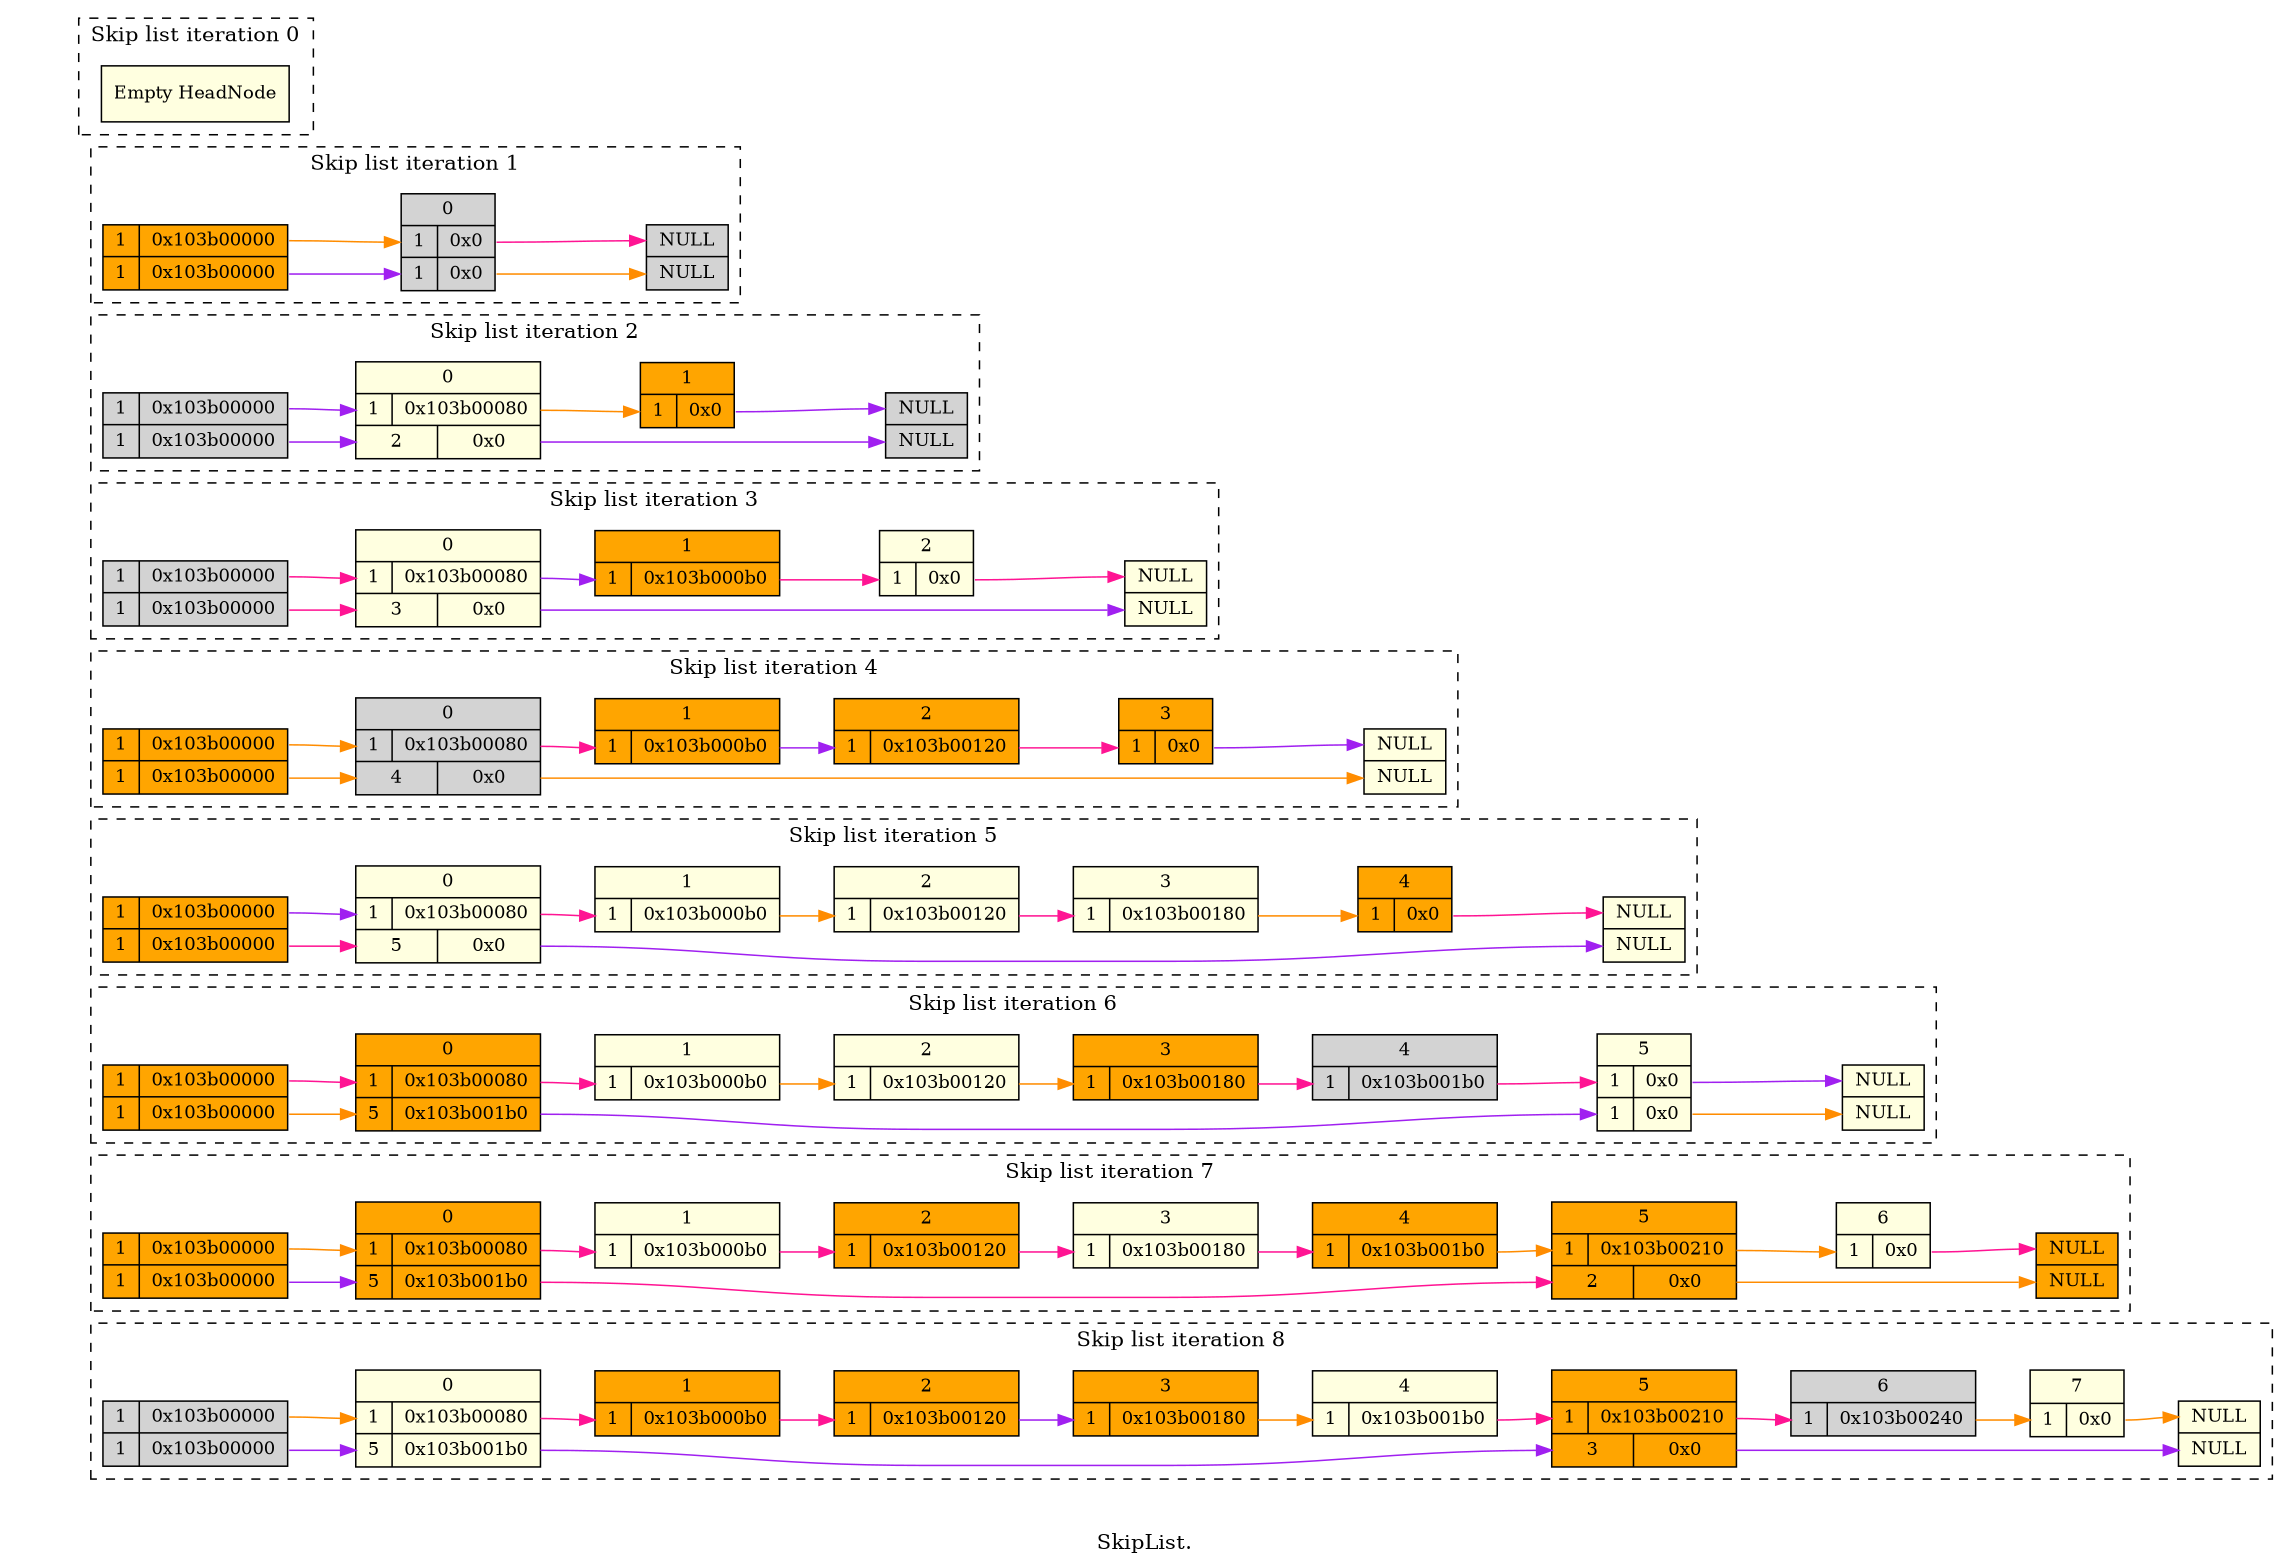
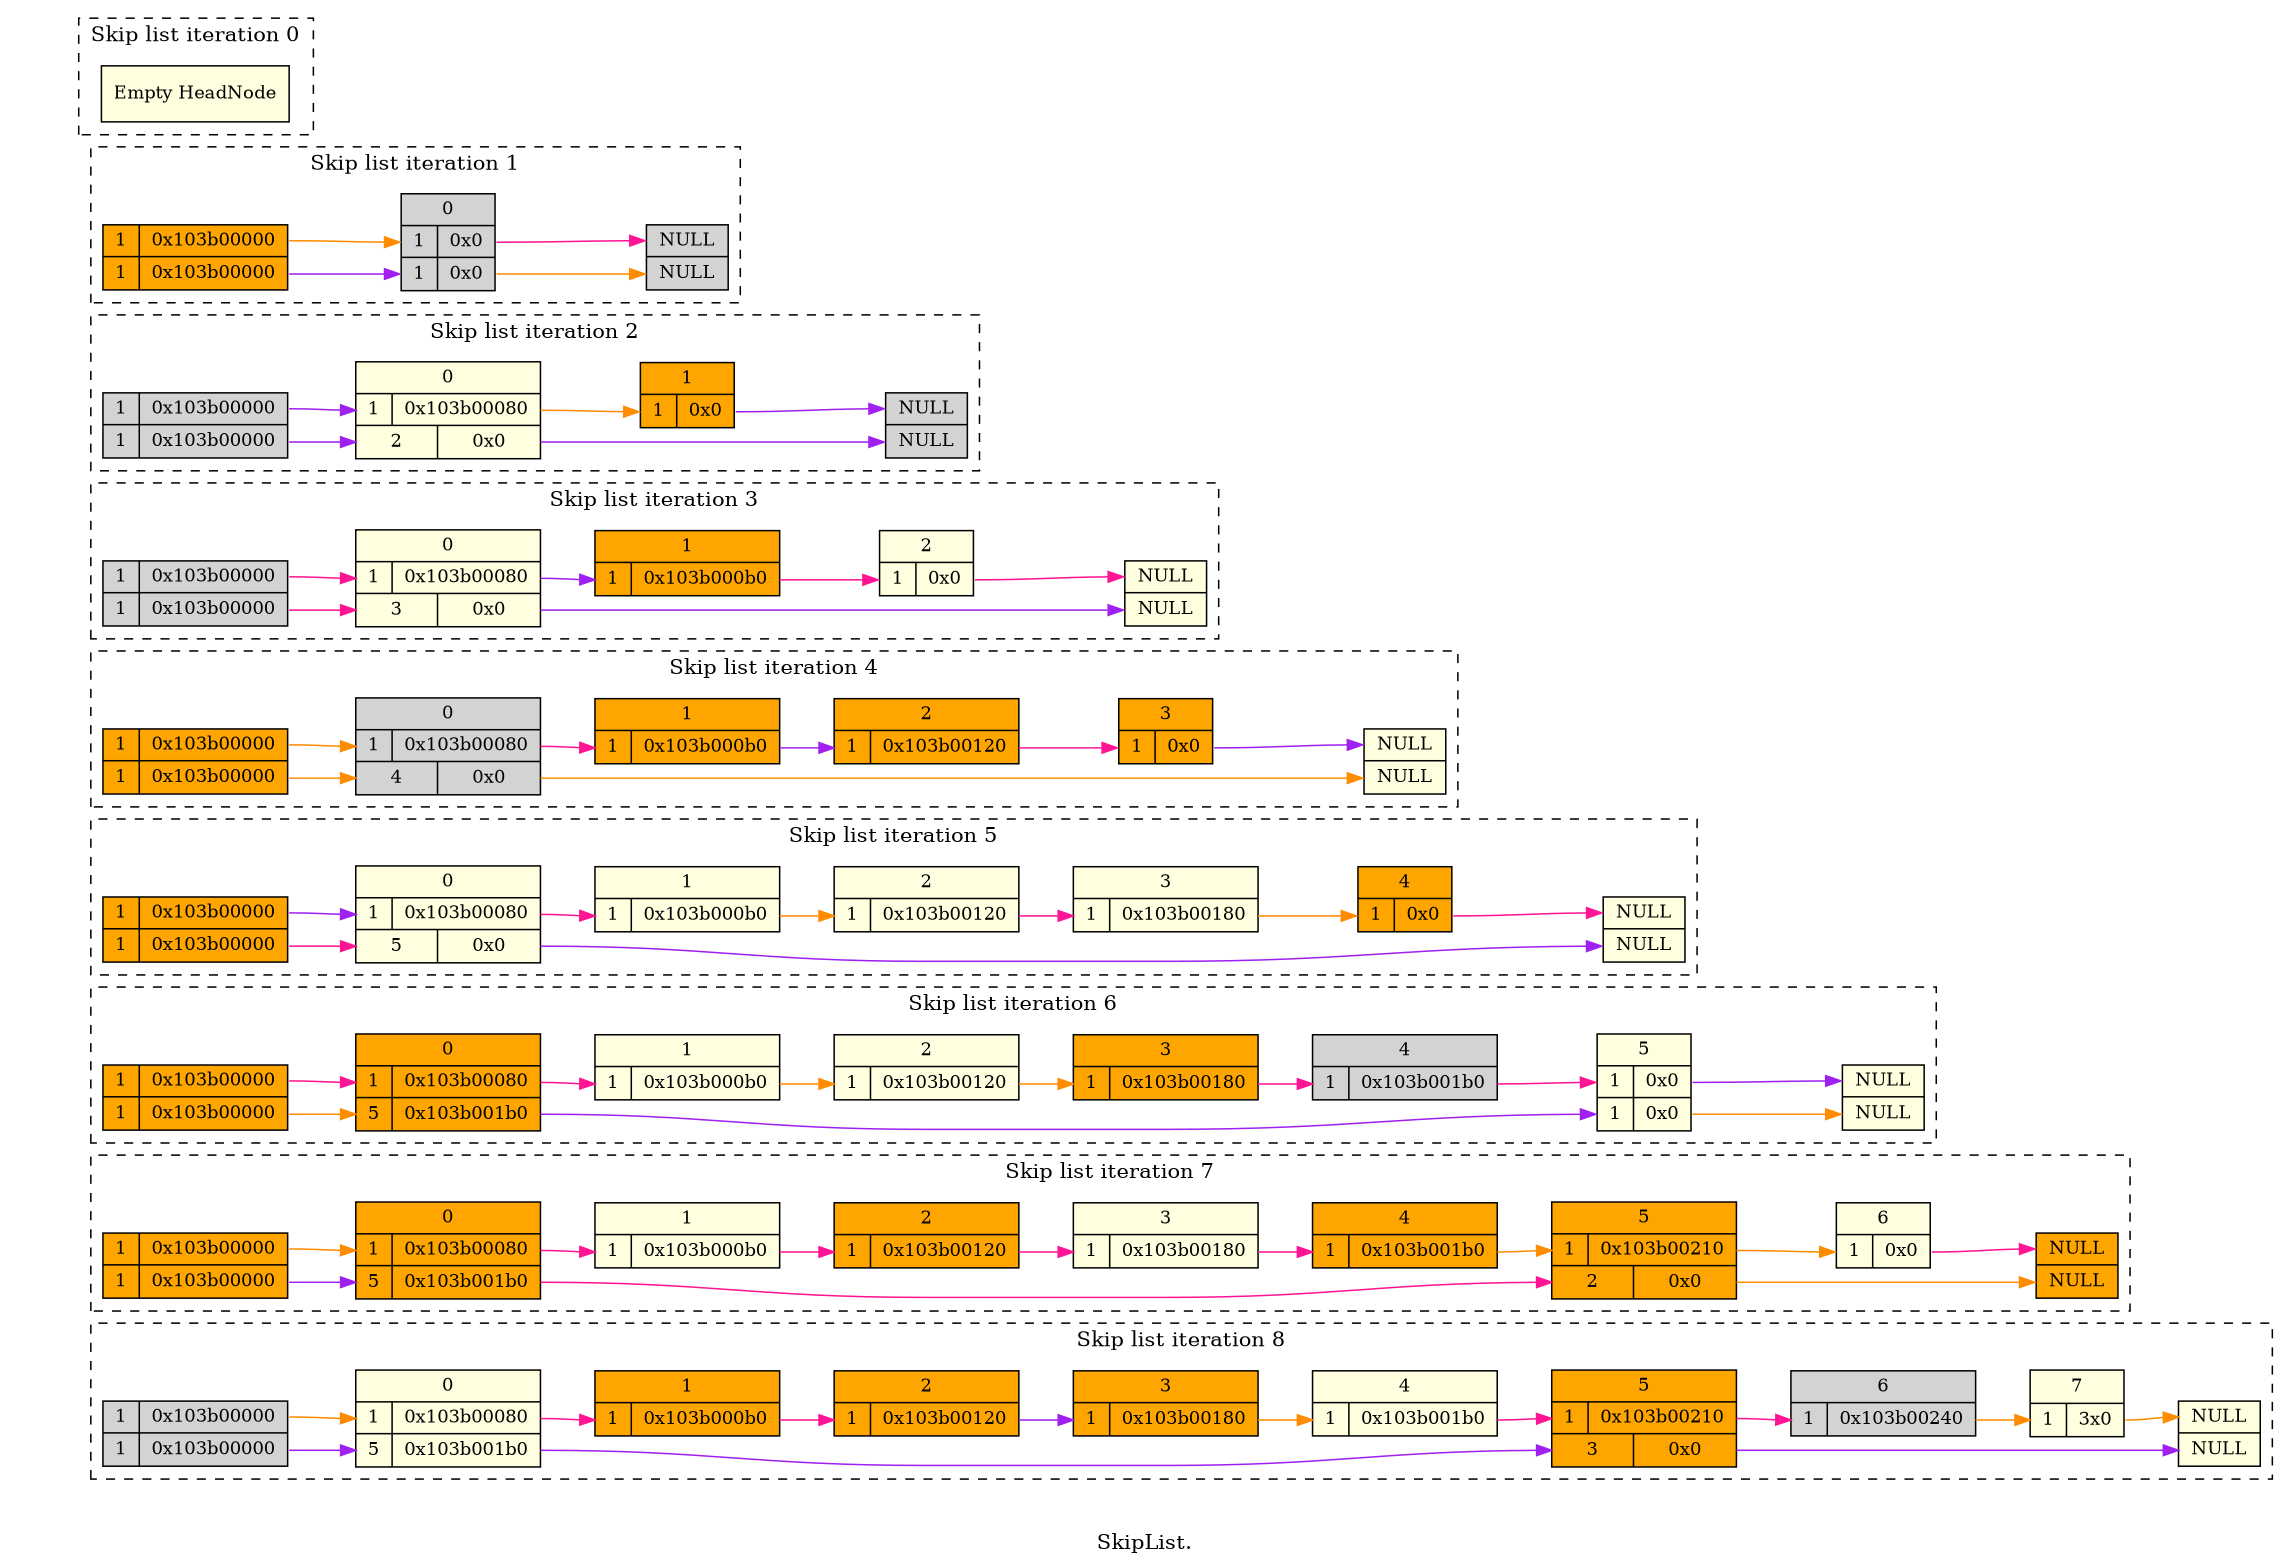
node "7": text "0x0" -> "3x0"
